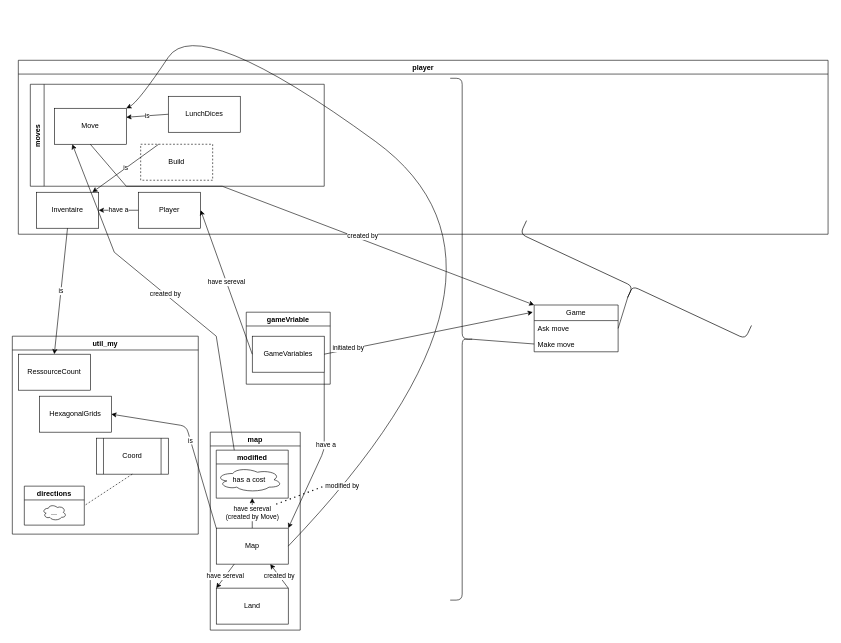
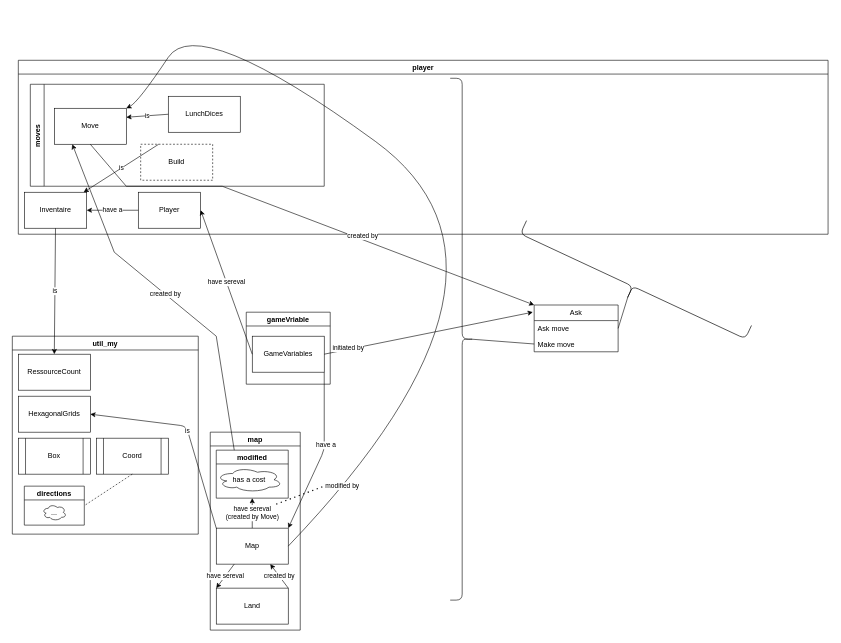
node "Inventaire": moved (68, 210) -> (56, 210)
node "Game": label "Game" -> "Ask"
node "HexagonalGrids": moved (75, 414) -> (54, 414)
node "Box": added
